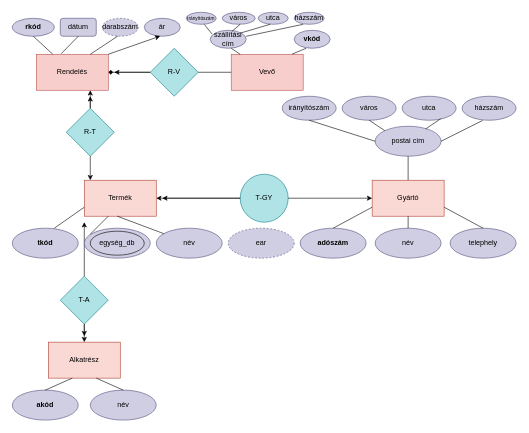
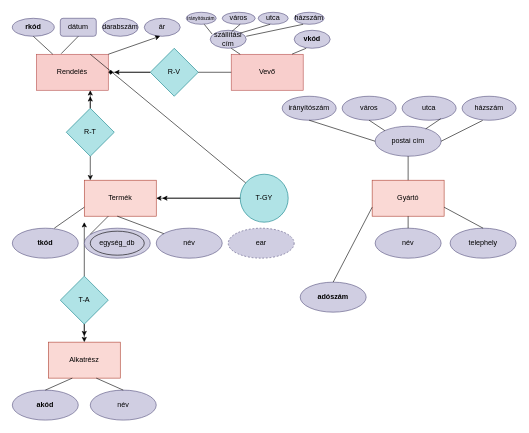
node "darabszám": style dashed -> solid
edge "darabszám" -- "Rendelés": now "T-GY" -- "Rendelés"
edge "T-GY" -> "Gyártó": removed
node "adószám": moved (333, 243) -> (333, 297)
